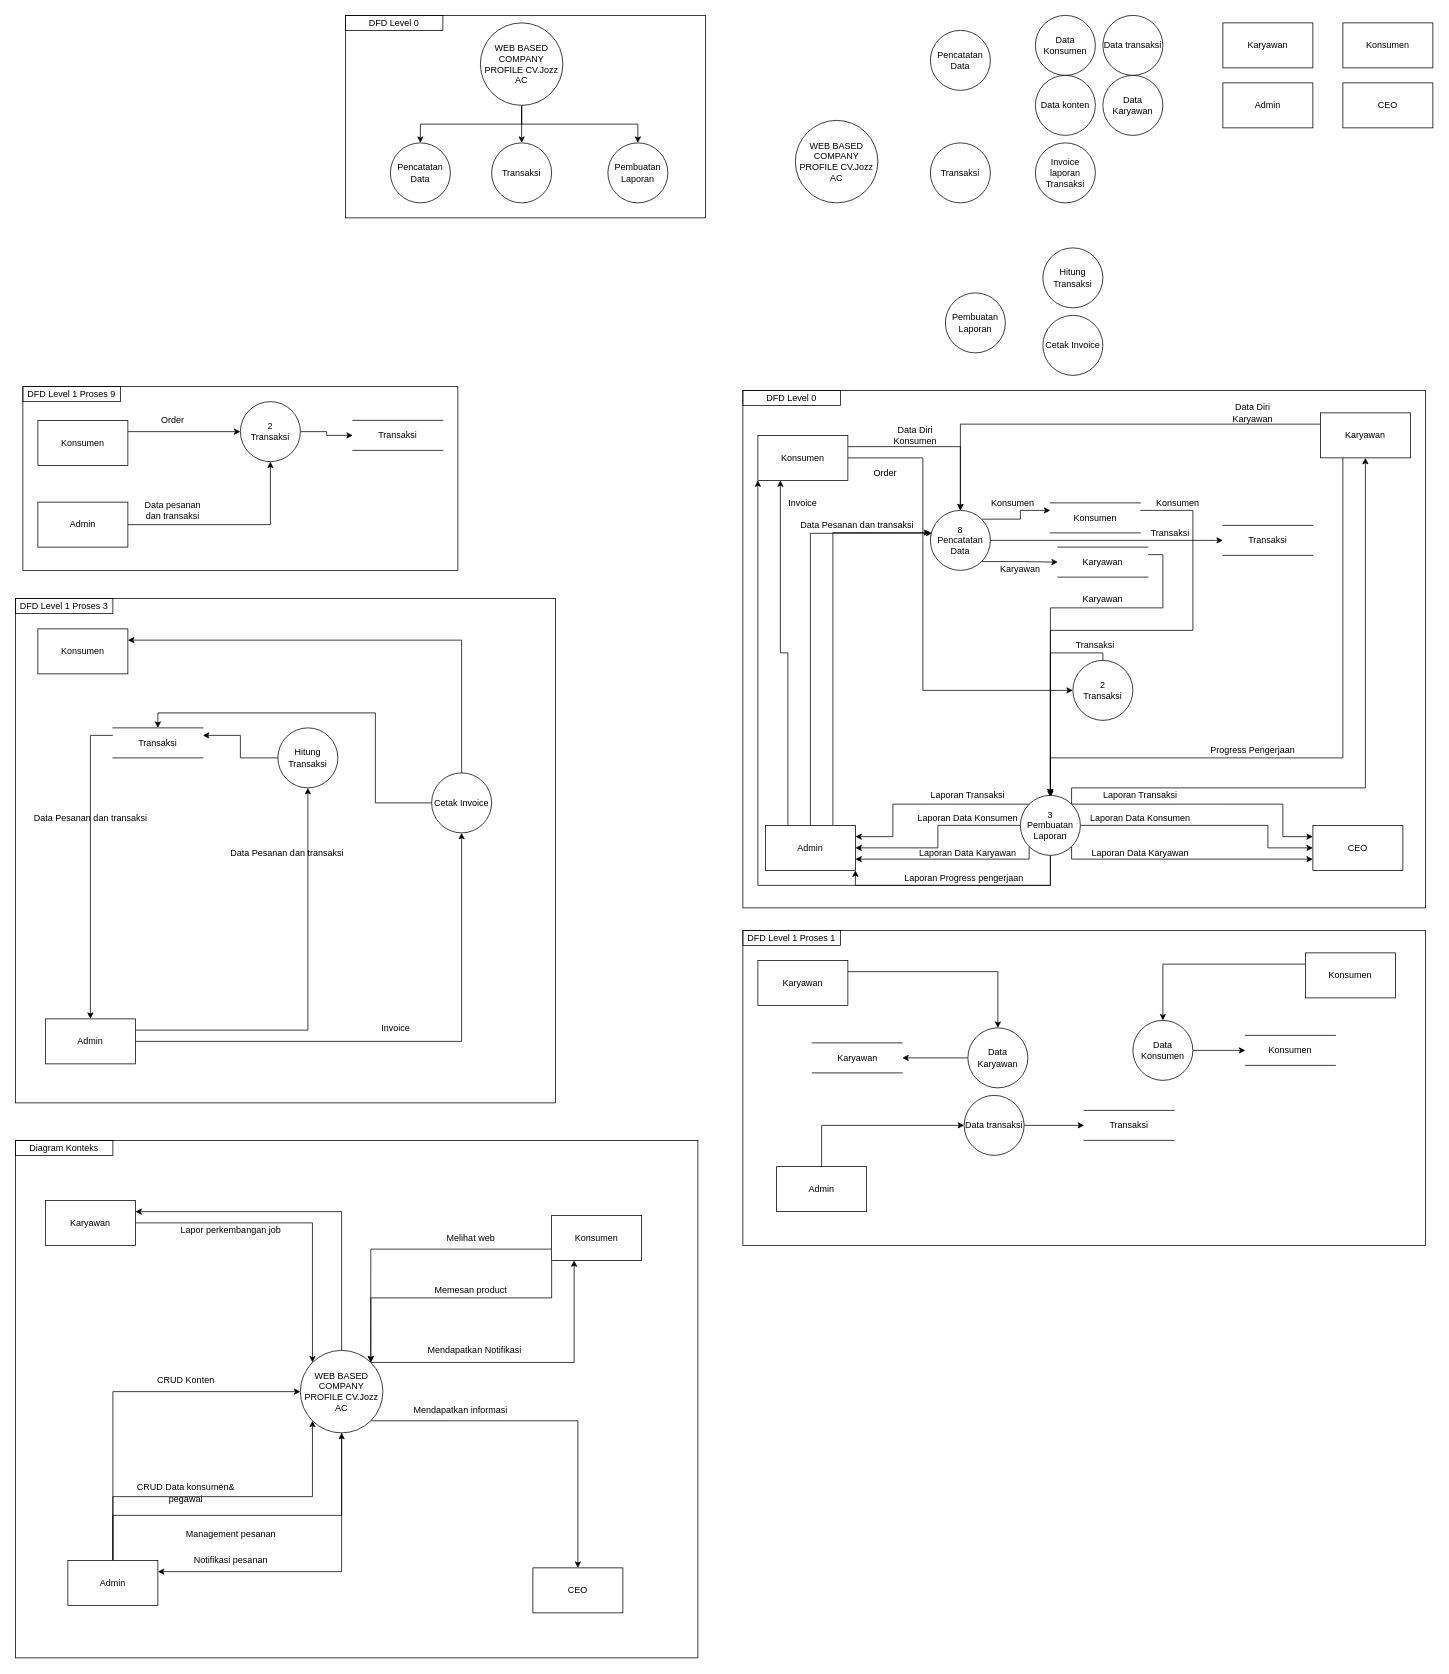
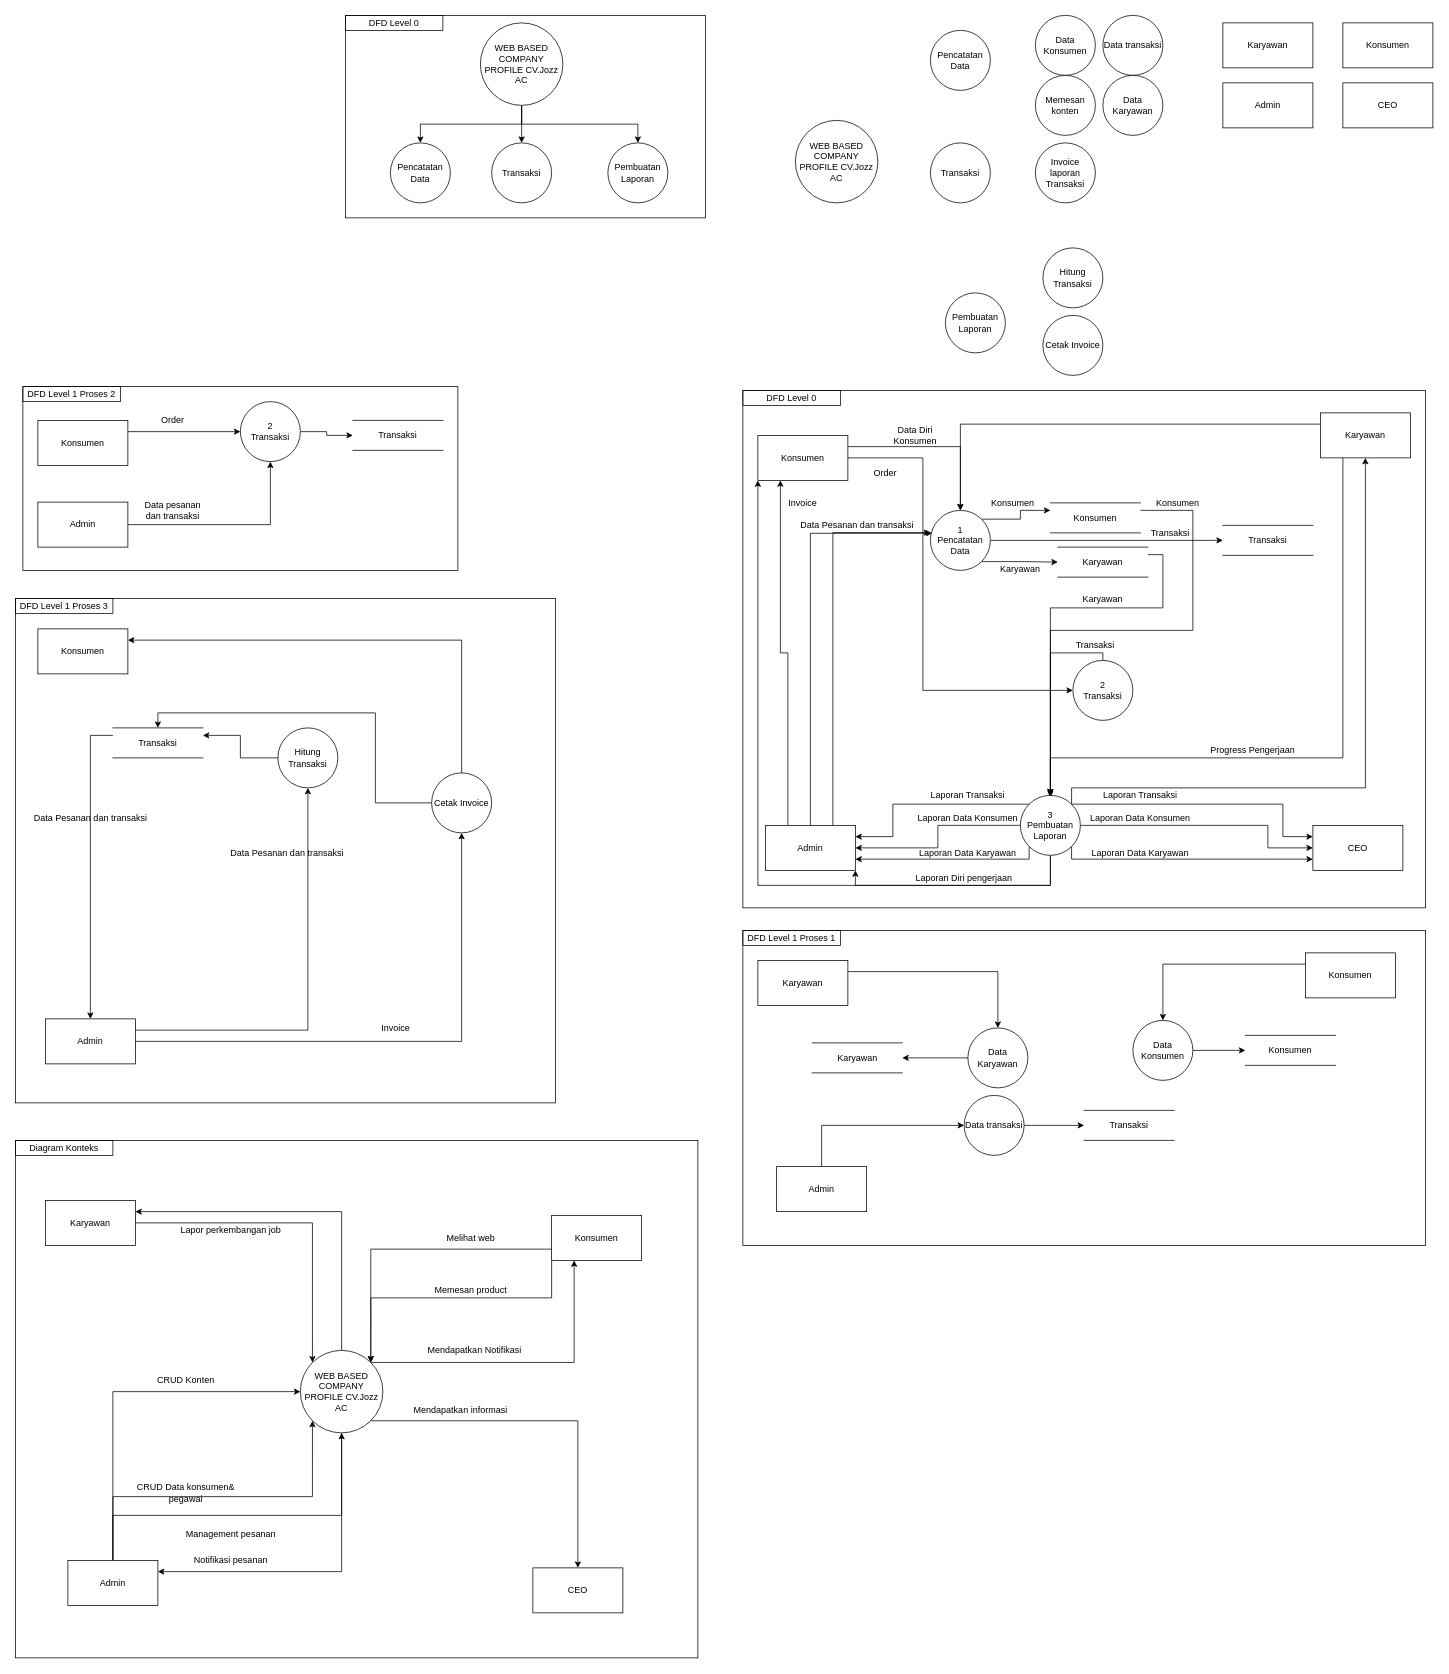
node "Data konten": label "Data konten" -> "Memesan konten"
node "DFD Level 1 Proses 9": label "DFD Level 1 Proses 9" -> "DFD Level 1 Proses 2"
node "Data Diri Karyawan": removed
node "8 Pencatatan Data": label "8 Pencatatan Data" -> "1 Pencatatan Data"
node "Laporan Progress pengerjaan": label "Laporan Progress pengerjaan" -> "Laporan Diri pengerjaan"
